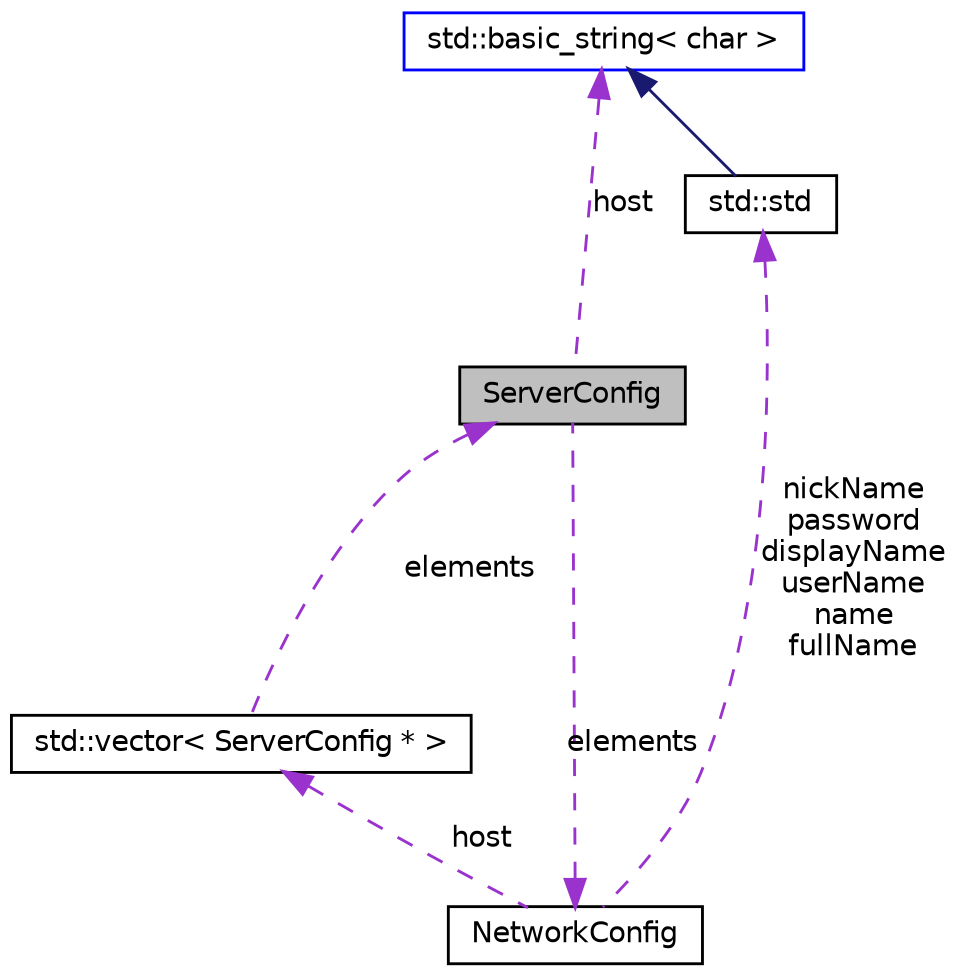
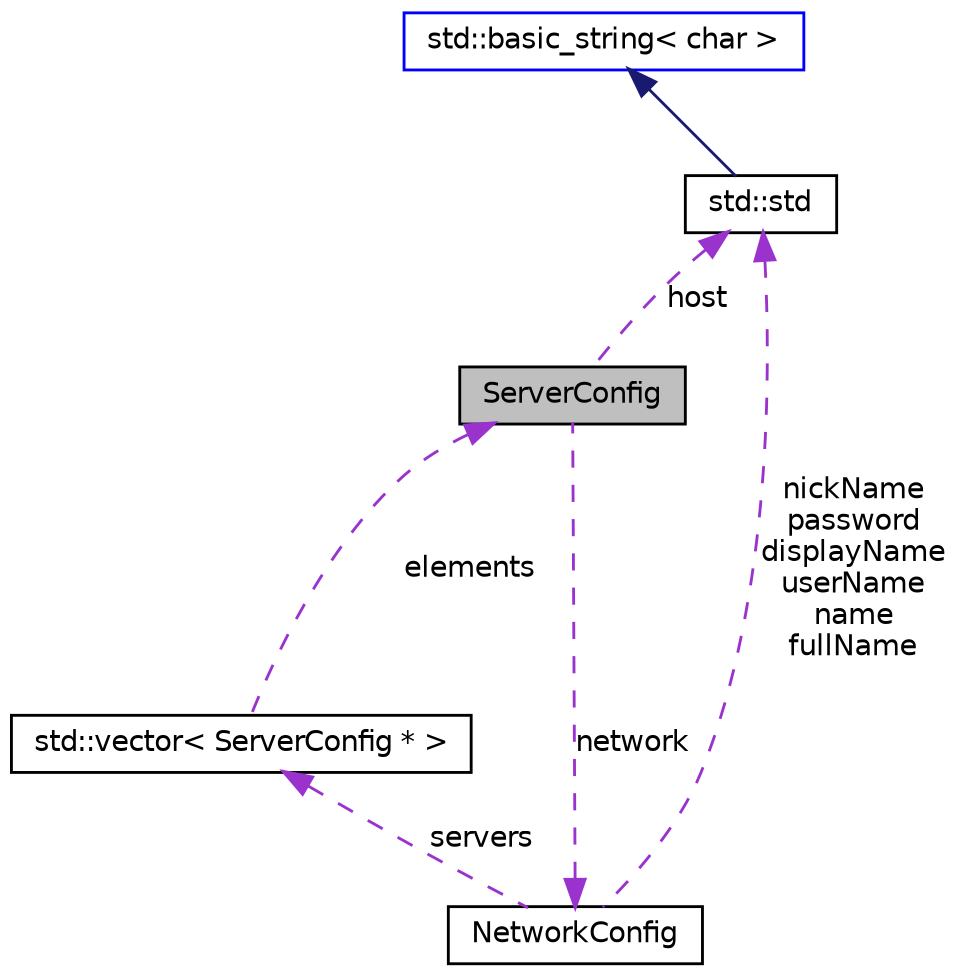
edge "ServerConfig" -> "std::basic_string< char >": now "ServerConfig" -> "std::std"
edge "ServerConfig" -> "NetworkConfig": label "elements" -> "network"
edge "NetworkConfig" -> "std::vector< ServerConfig * >": label "host" -> "servers"
